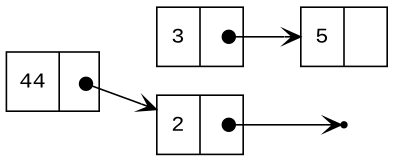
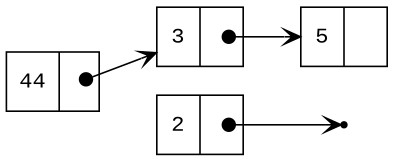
edge "44" -- "2": now "44" -- "3"
